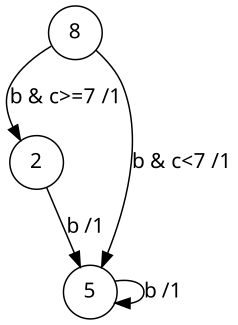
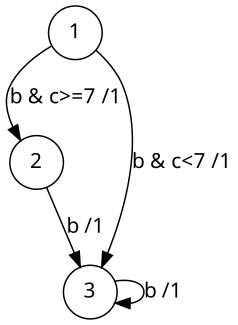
node "8": label "8" -> "1"
node "5": label "5" -> "3"
